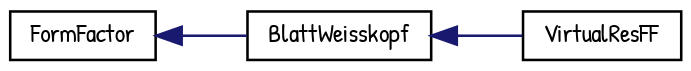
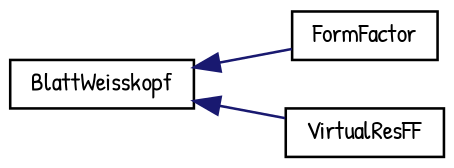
edge "BlattWeisskopf" -> "FormFactor": reversed
